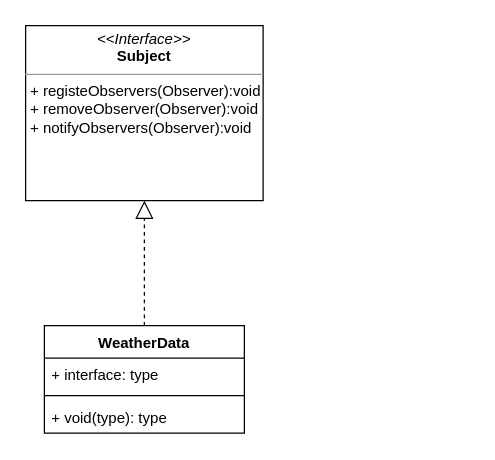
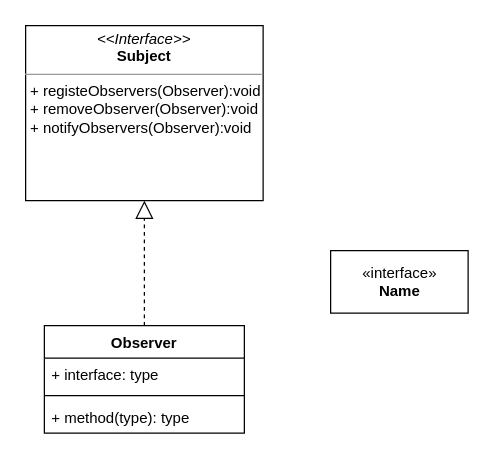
node "«interface» Name": added
node "WeatherData": label "WeatherData" -> "Observer"
node "+ void(type): type": label "+ void(type): type" -> "+ method(type): type"
